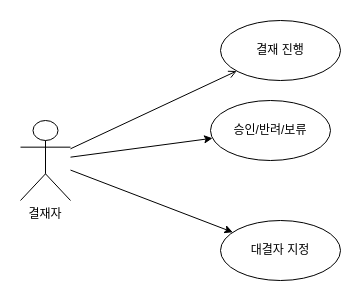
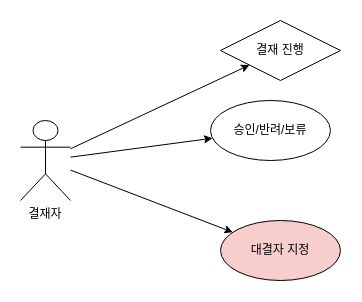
node "결재 진행": shape ellipse -> diamond
edge "결재자" -> "결재 진행": arrowhead open -> classic
node "대결자 지정": fillcolor #ffffff -> #f8cecc
